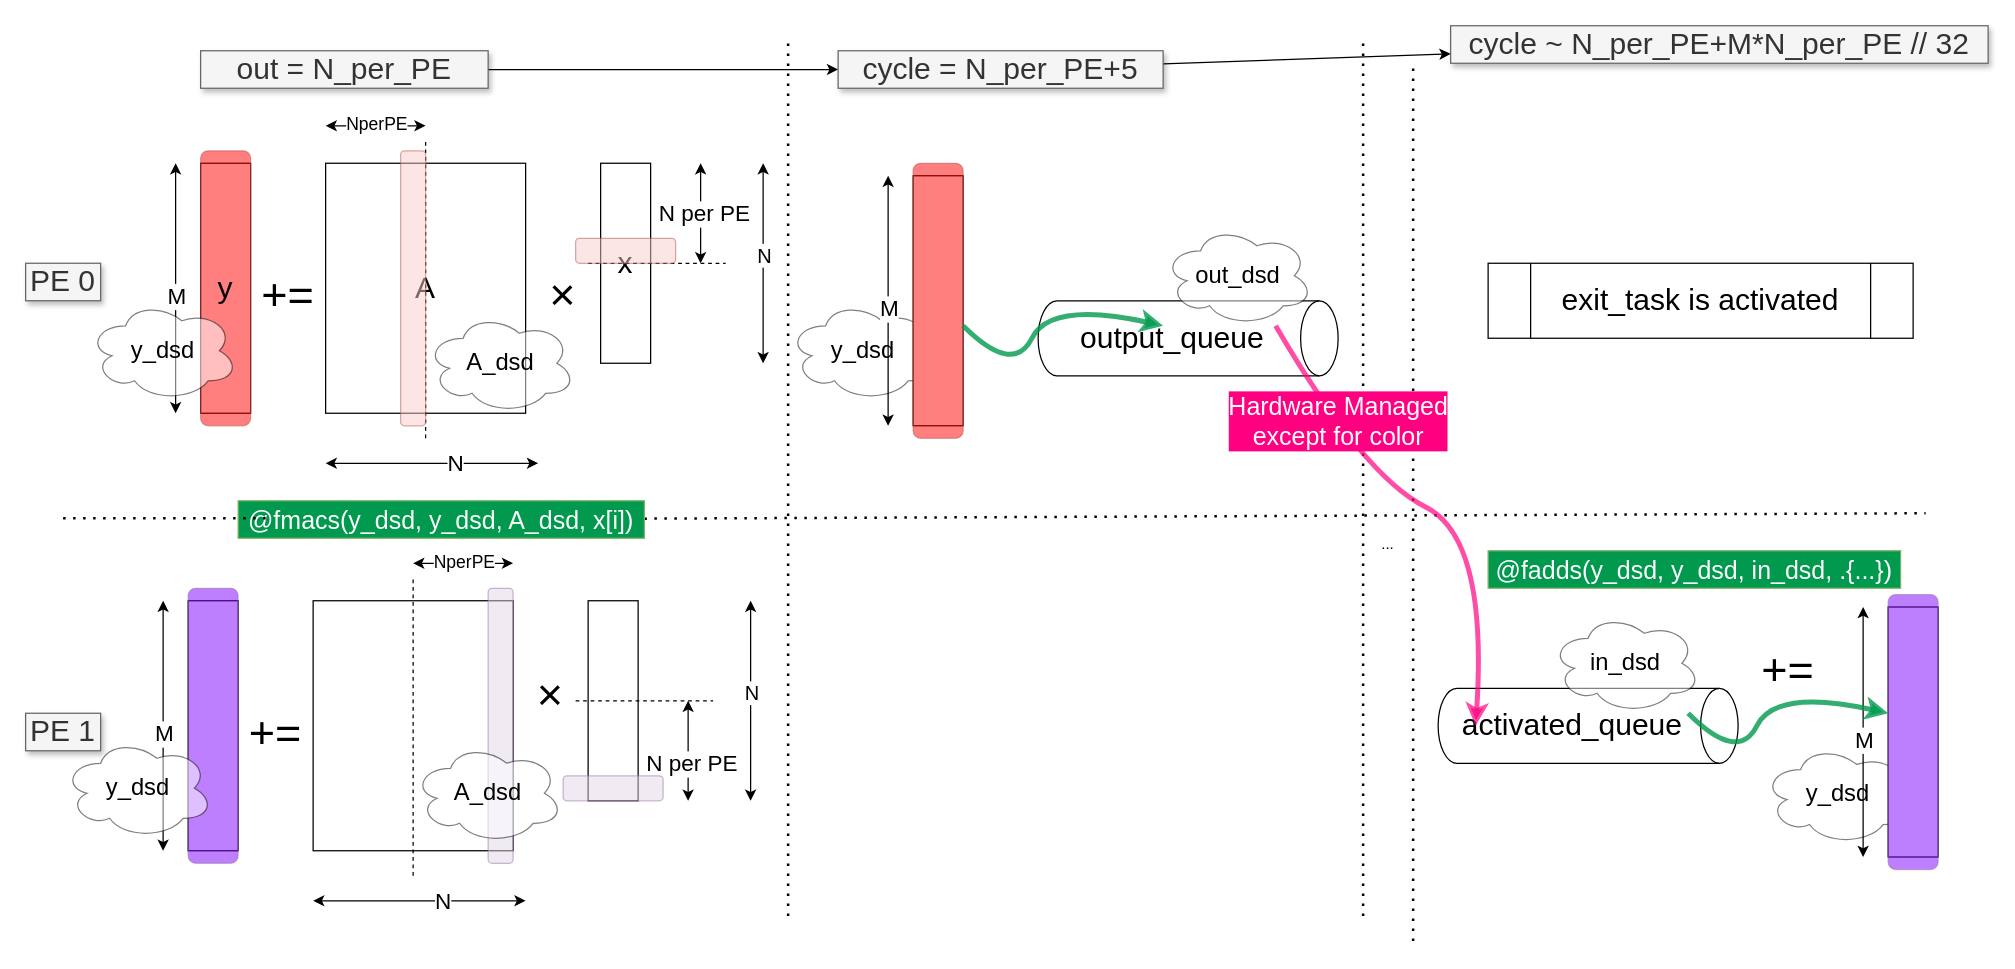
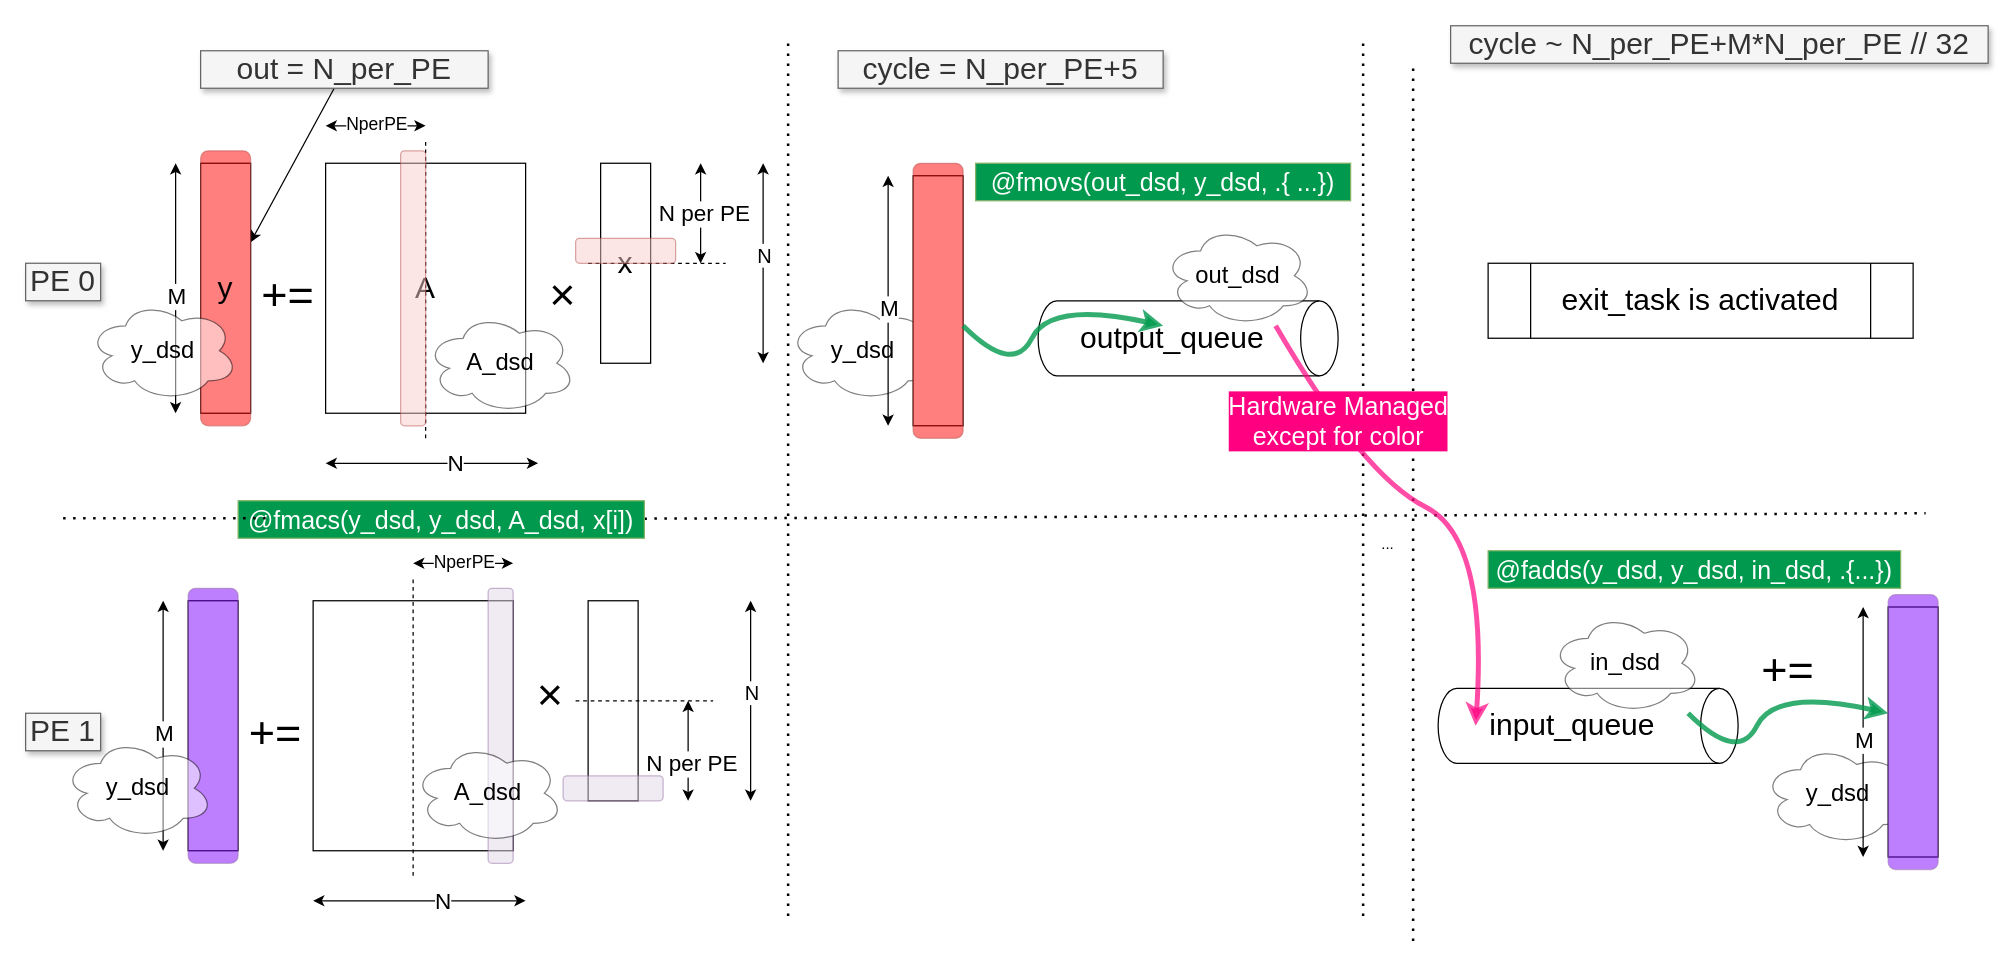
edge "cycle = N_per_PE+5" -> "cycle ~ N_per_PE+M*N_per_PE // 32": removed
edge "out = N_per_PE" -> "cycle = N_per_PE+5": now "out = N_per_PE" -> "y"
node "@fmovs(out_dsd, y_dsd, .{ ...})": added
node "activated_queue": label "activated_queue" -> "input_queue"
